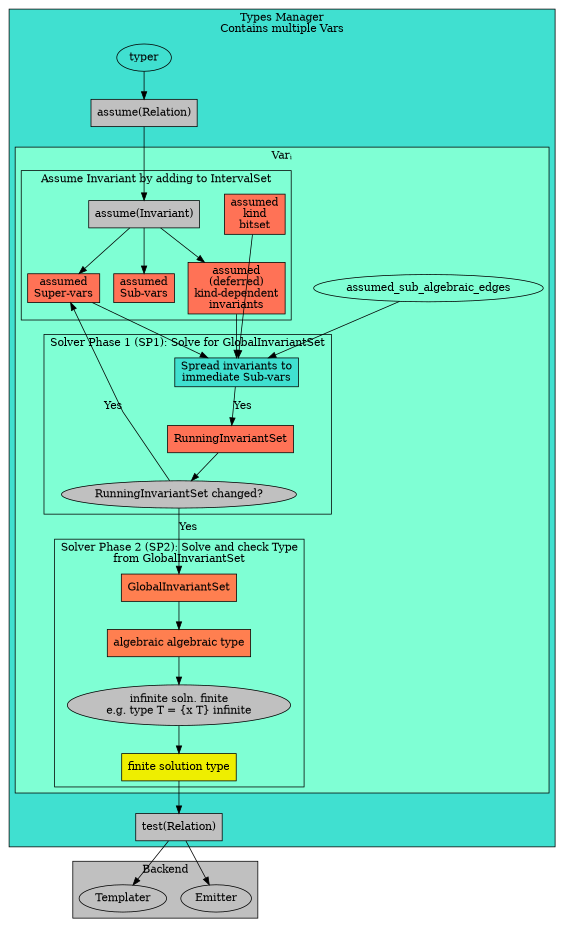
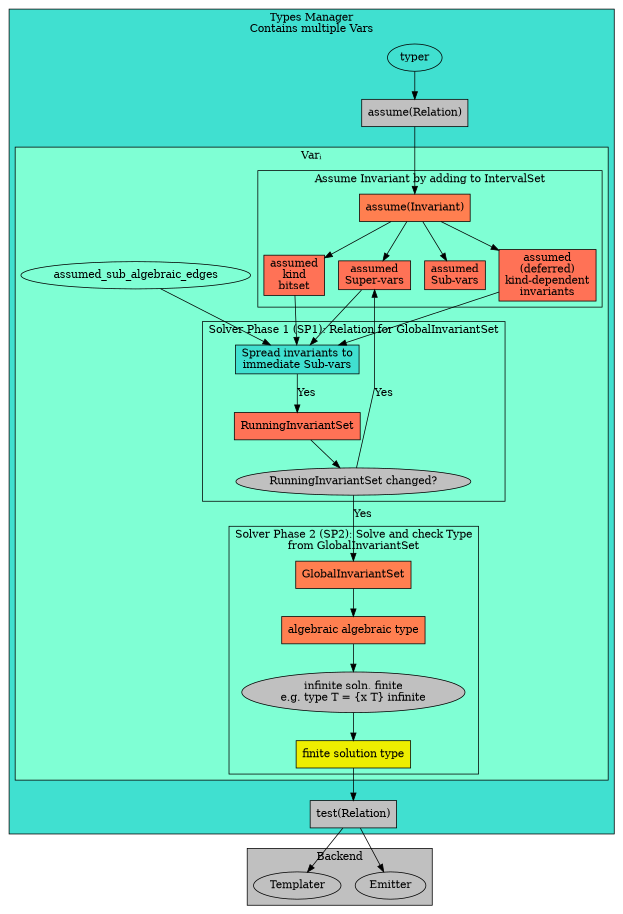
node "assume(Invariant)": fillcolor grey -> coral
edge "assume(Invariant)" -> "assumed kind bitset": added
cluster "Solver Phase 1 (SP1): Solve for GlobalInvariantSet": label "Solver Phase 1 (SP1): Solve for GlobalInvariantSet" -> "Solver Phase 1 (SP1): Relation for GlobalInvariantSet"
